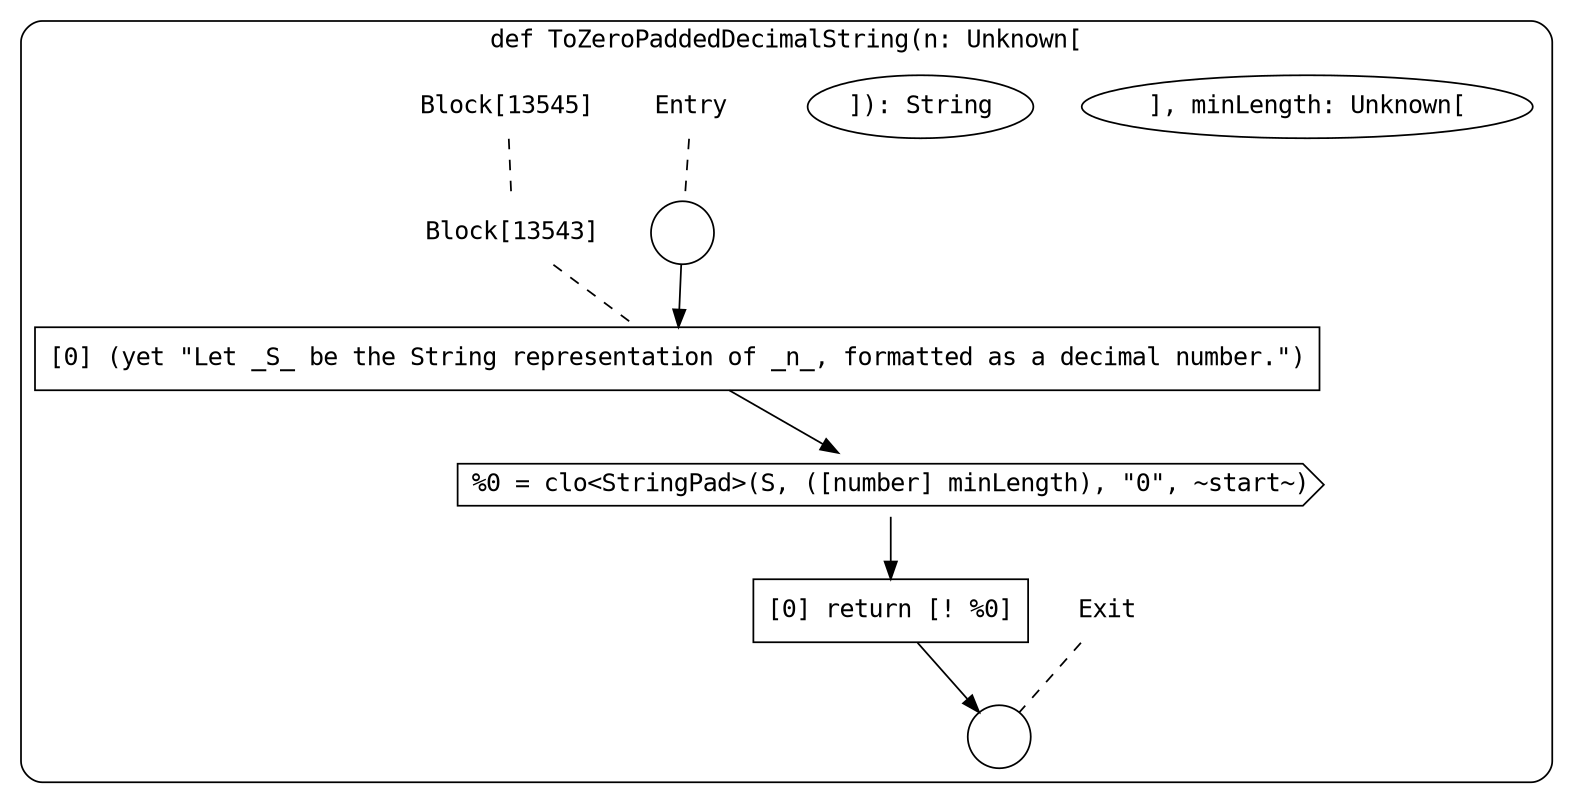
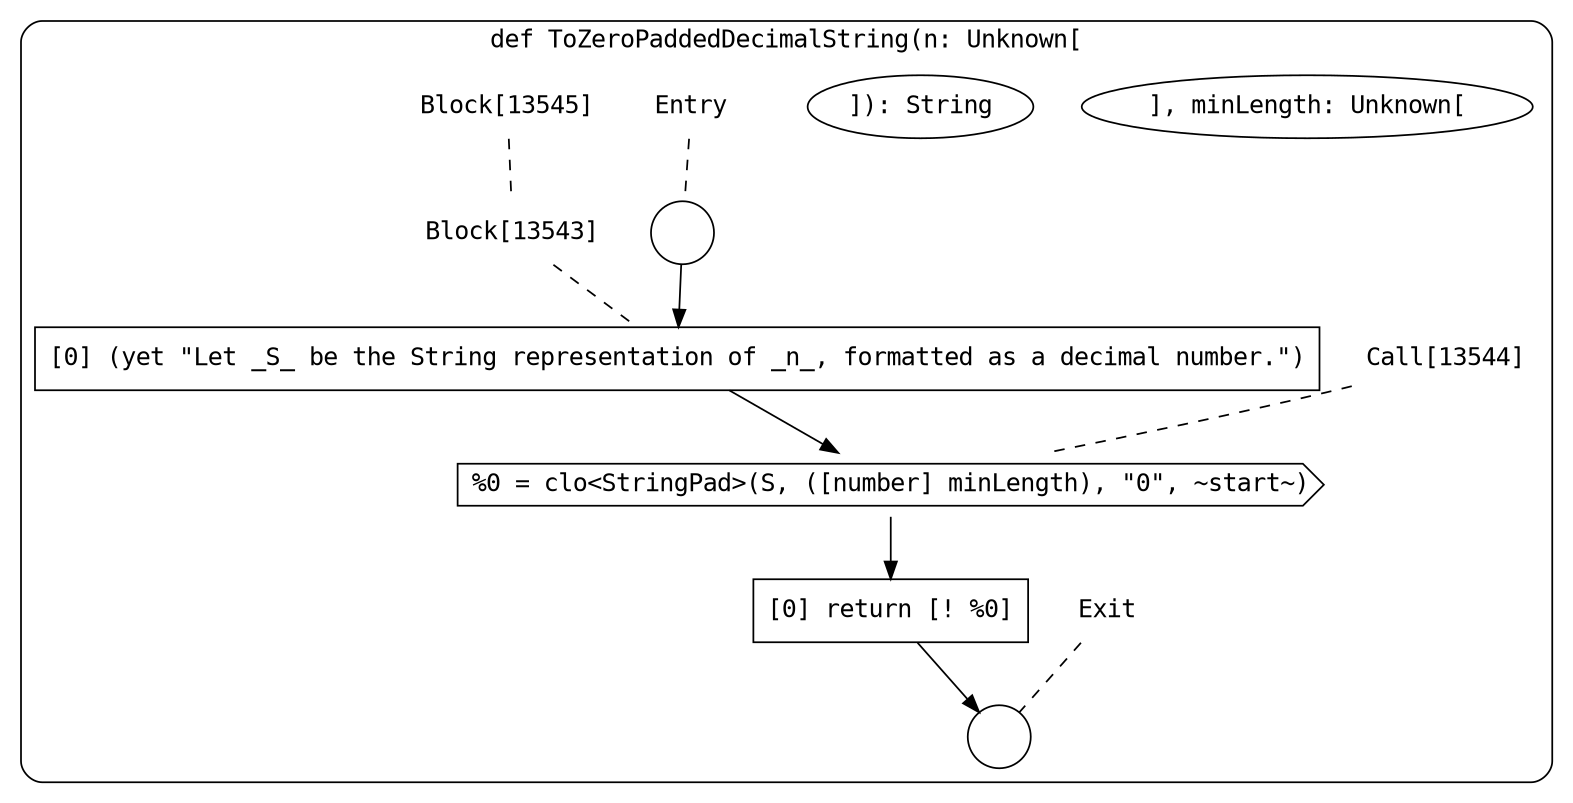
node "Call[13544]": added
